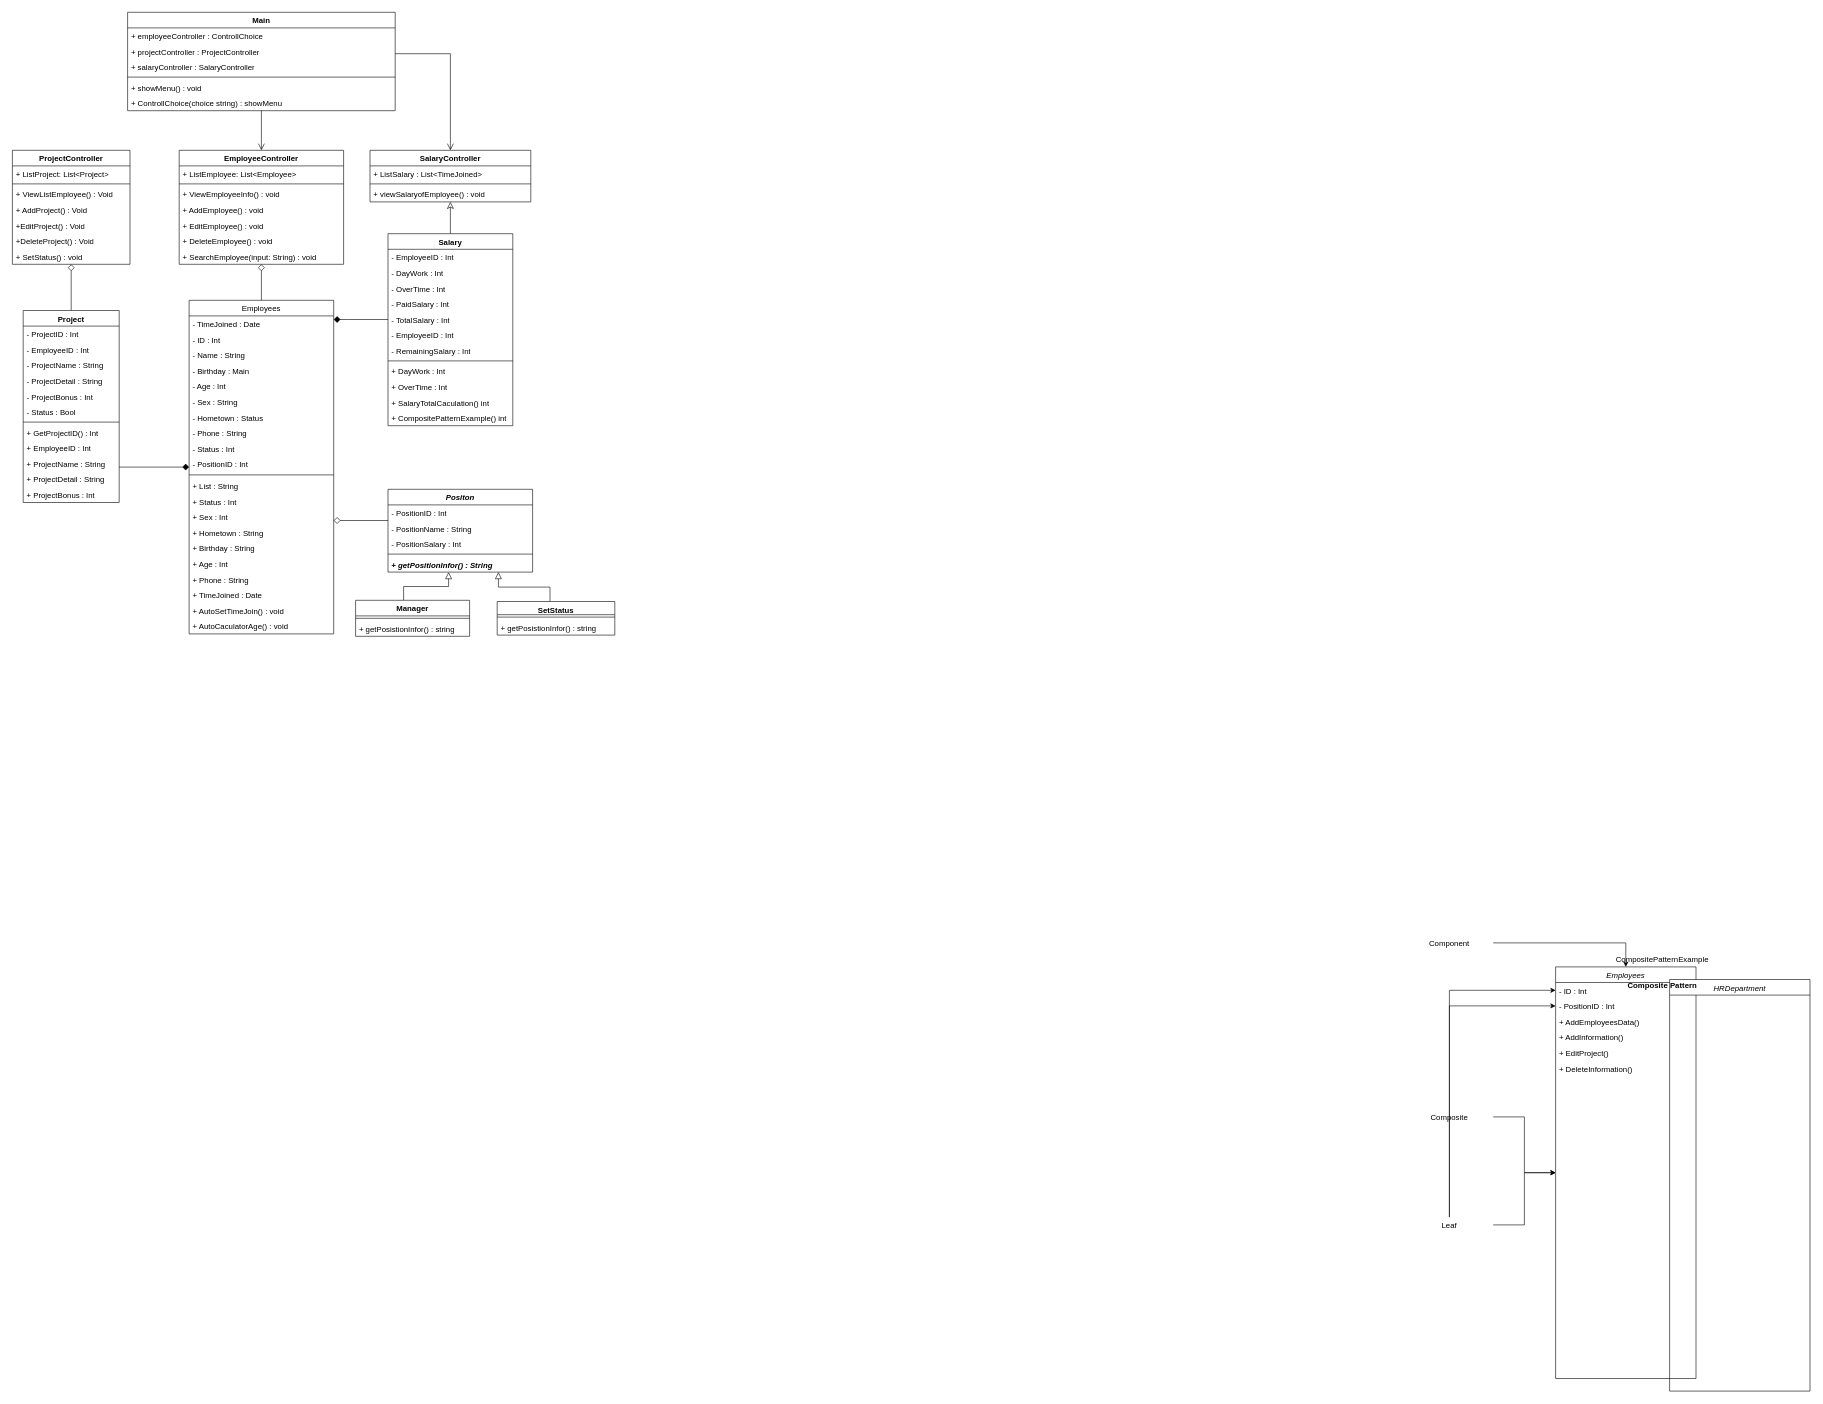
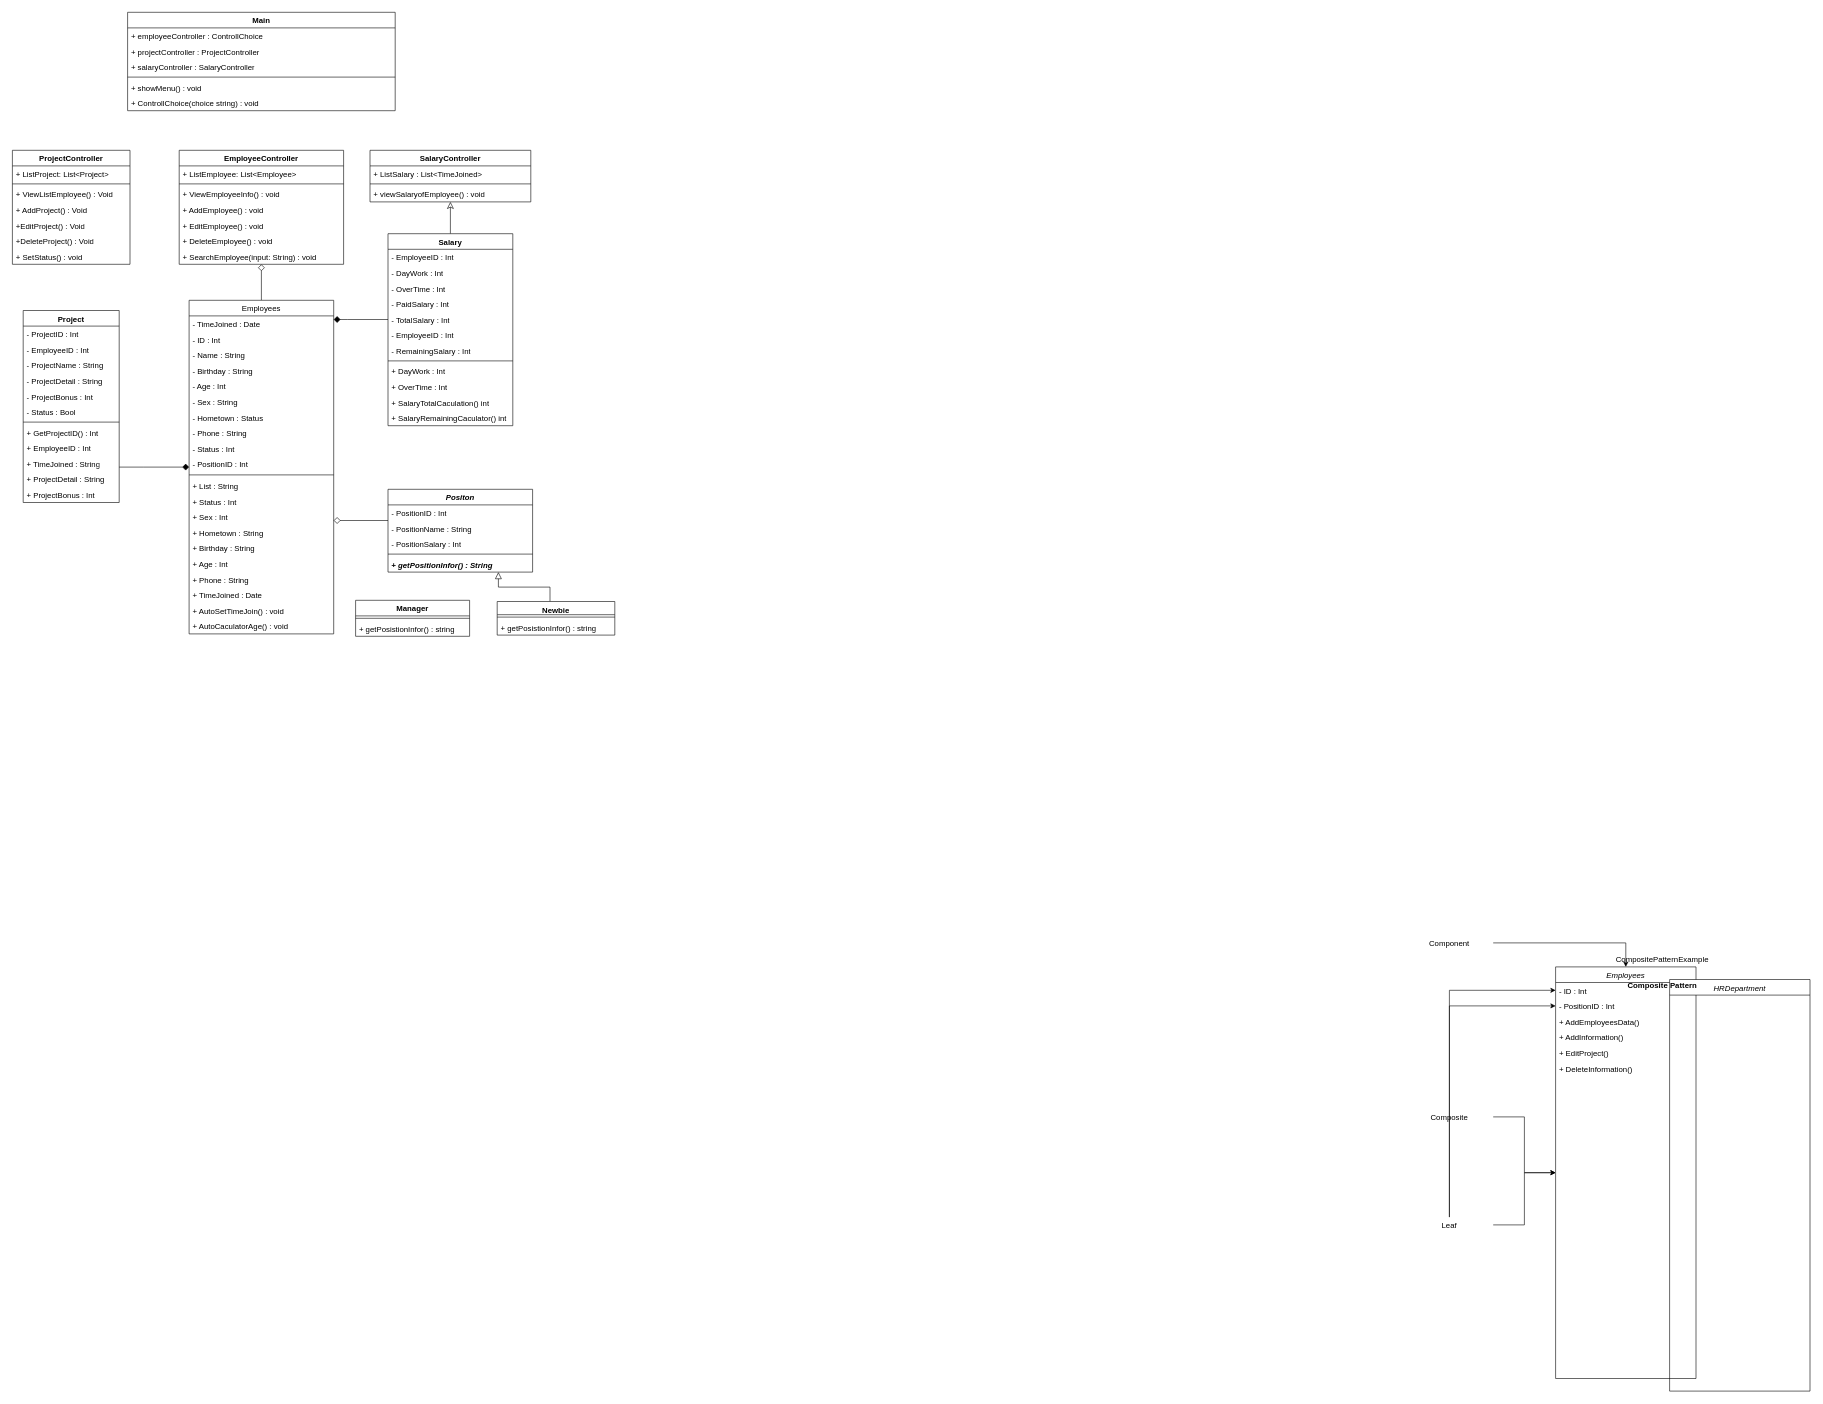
edge "Main" -> "SalaryController": removed
node "+ ControllChoice(choice string) : showMenu": label "+ ControllChoice(choice string) : showMenu" -> "+ ControllChoice(choice string) : void"
edge "Main" -> "EmployeeController": removed
edge "Project" -> "ProjectController": removed
node "- Birthday : Main": label "- Birthday : Main" -> "- Birthday : String"
node "+ CompositePatternExample() int": label "+ CompositePatternExample() int" -> "+ SalaryRemainingCaculator() int"
node "+ ProjectName : String": label "+ ProjectName : String" -> "+ TimeJoined : String"
edge "Manager" -> "Positon": removed
node "SetStatus": label "SetStatus" -> "Newbie"
